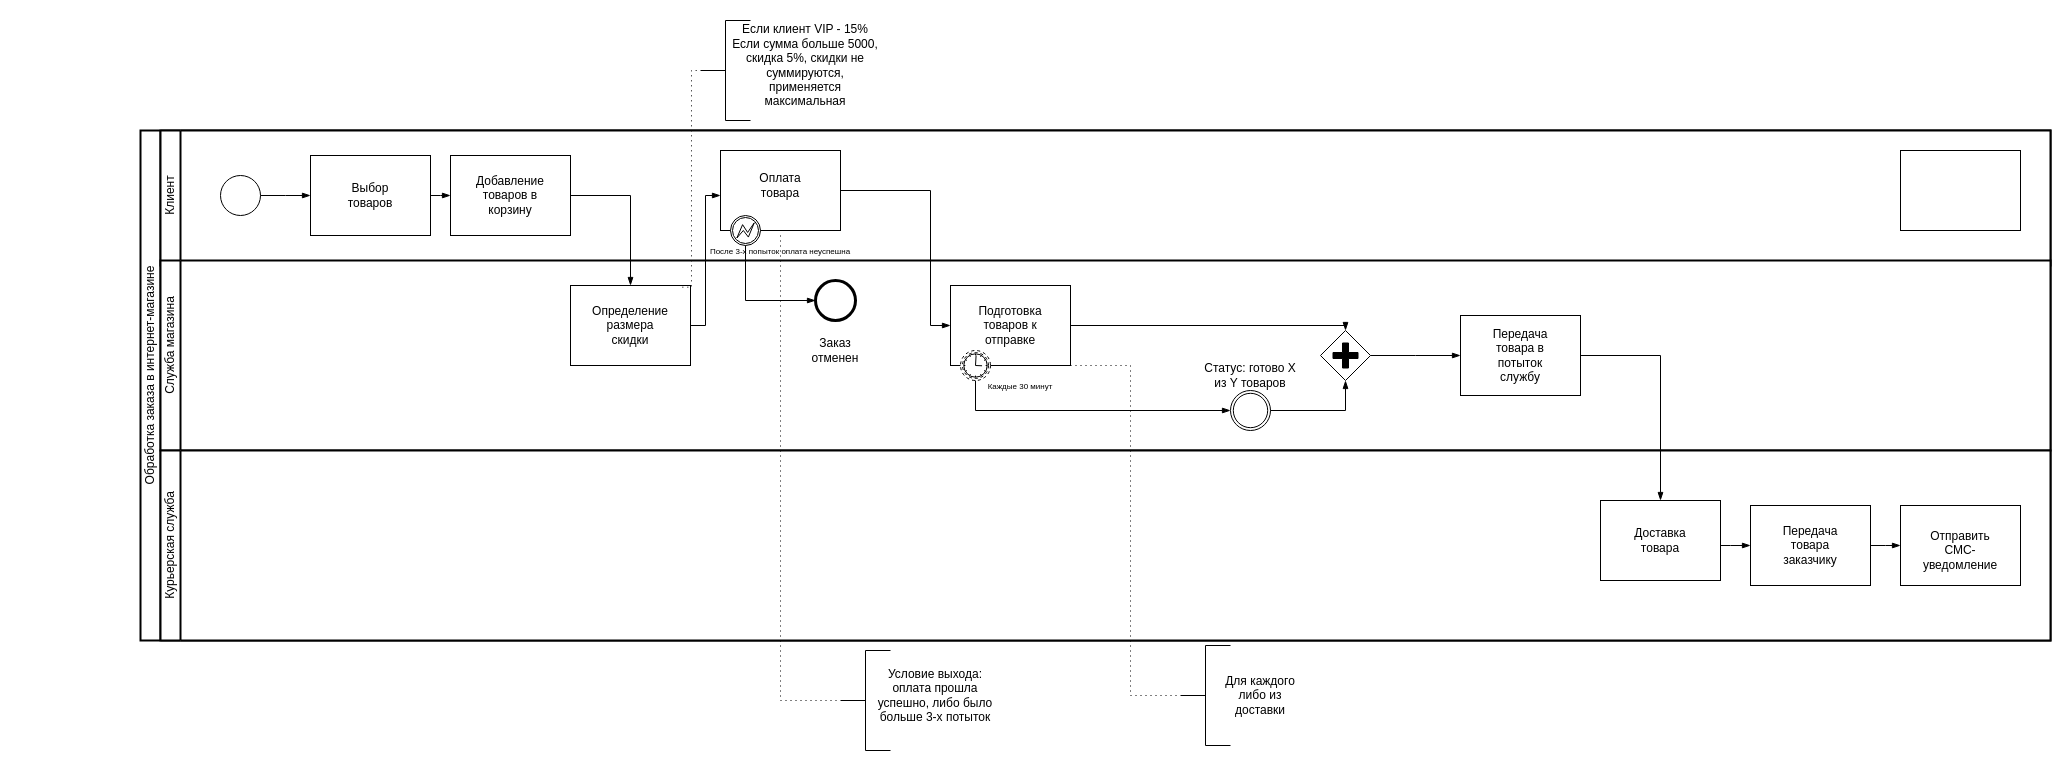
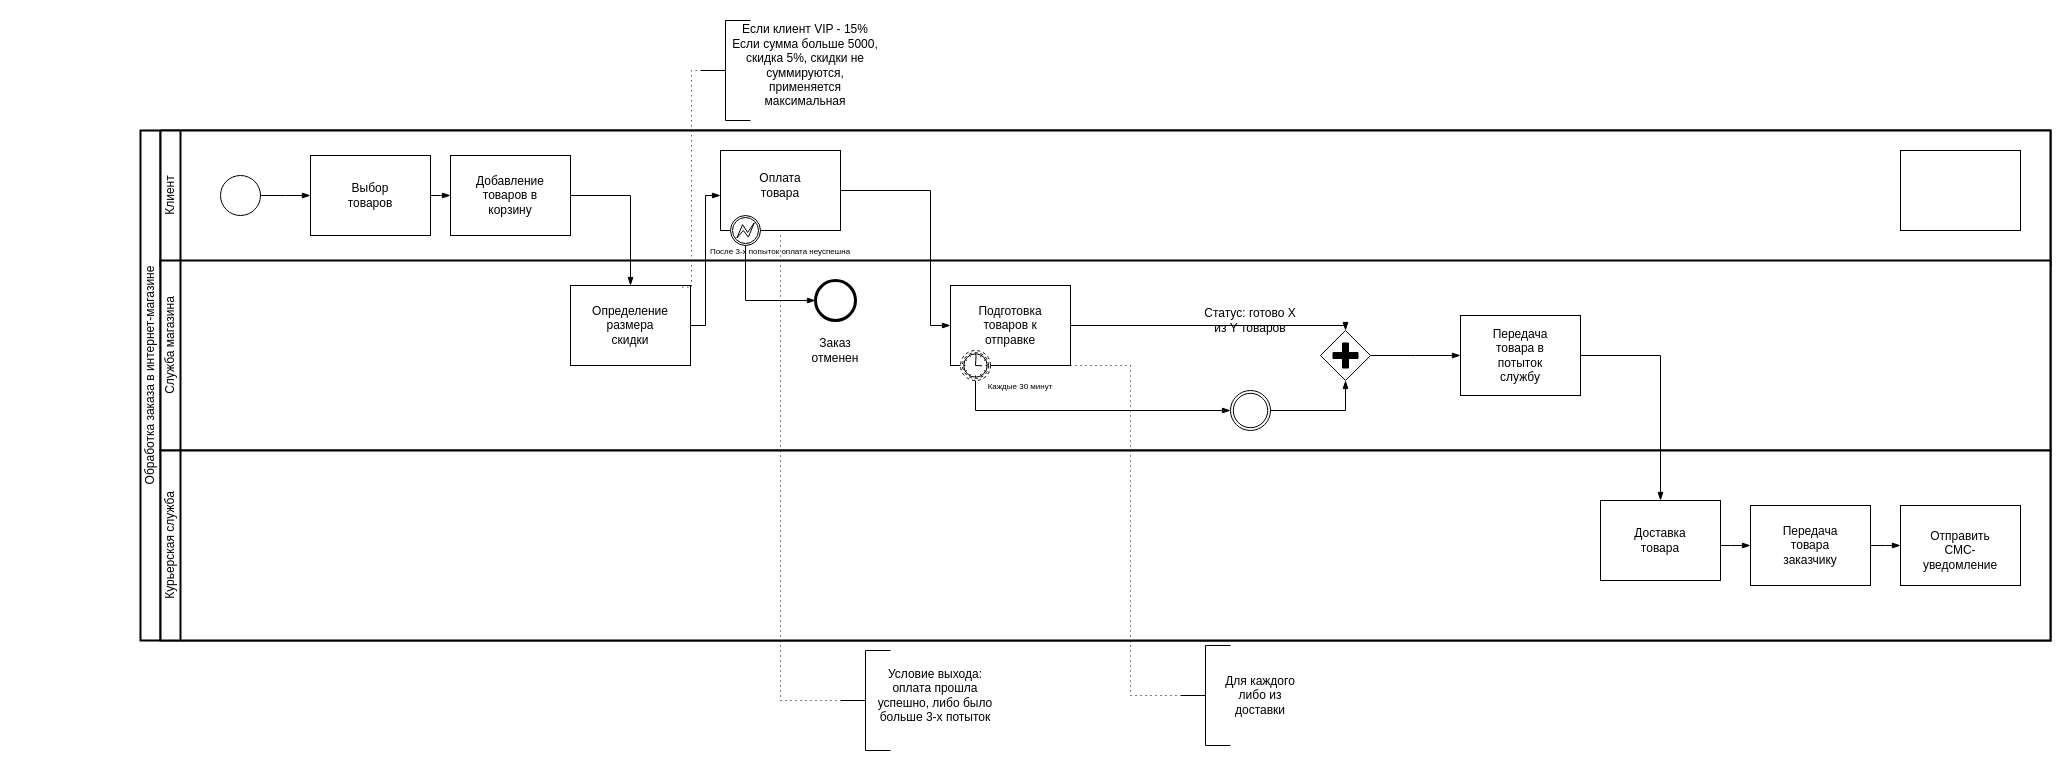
node "Статус: готово Х из Y товаров": moved (1251, 376) -> (1251, 321)
